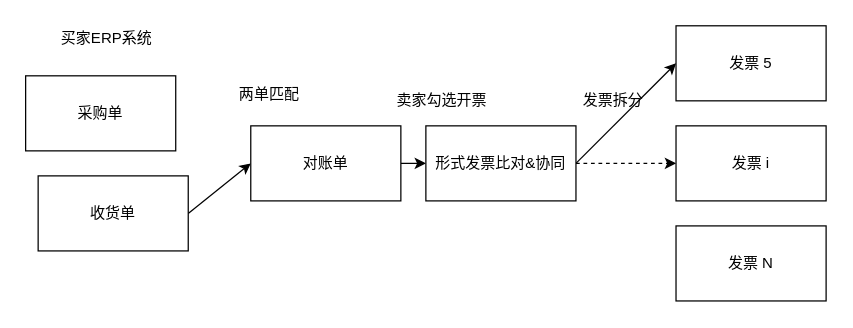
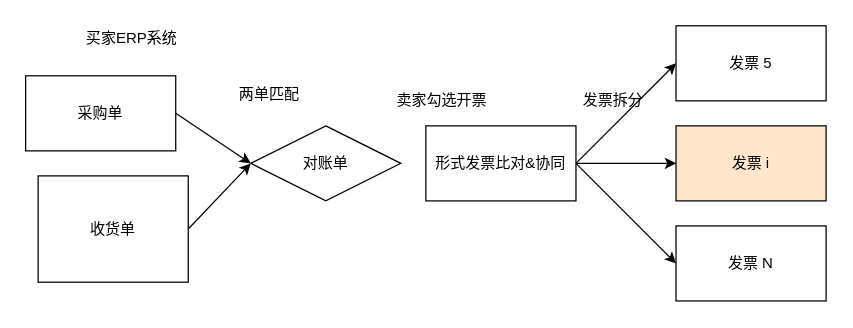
node "买家ERP系统": moved (107, 38) -> (132, 38)
edge "采购单" -> "对账单": added
node "对账单": shape rectangle -> diamond
edge "对账单" -> "形式发票比对&协同": removed
edge "形式发票比对&协同" -> "发票 i": style dashed -> solid
node "发票 i": fillcolor #ffffff -> #ffe6cc
edge "形式发票比对&协同" -> "发票 N": added
node "收货单": size 150x75 -> 150x106
